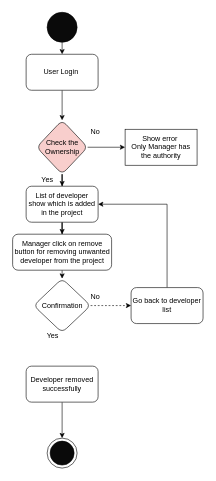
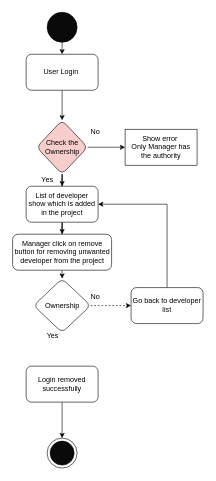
node "Confirmation": label "Confirmation" -> "Ownership"
node "Developer removed successfully": label "Developer removed successfully" -> "Login removed successfully"
